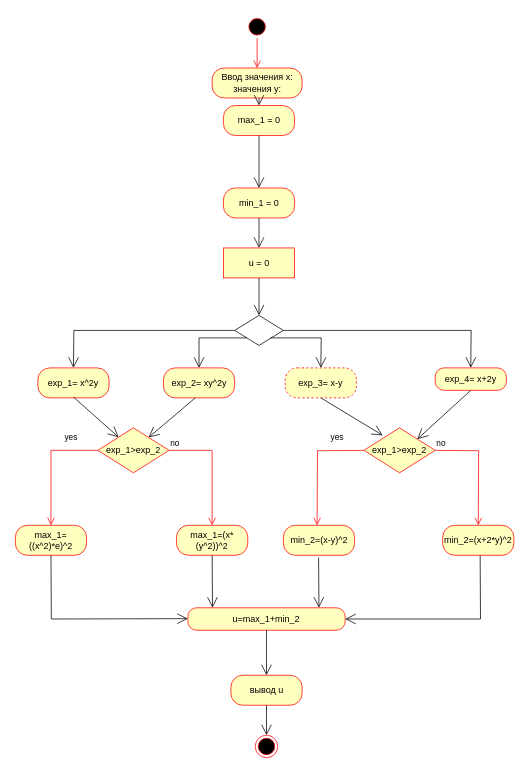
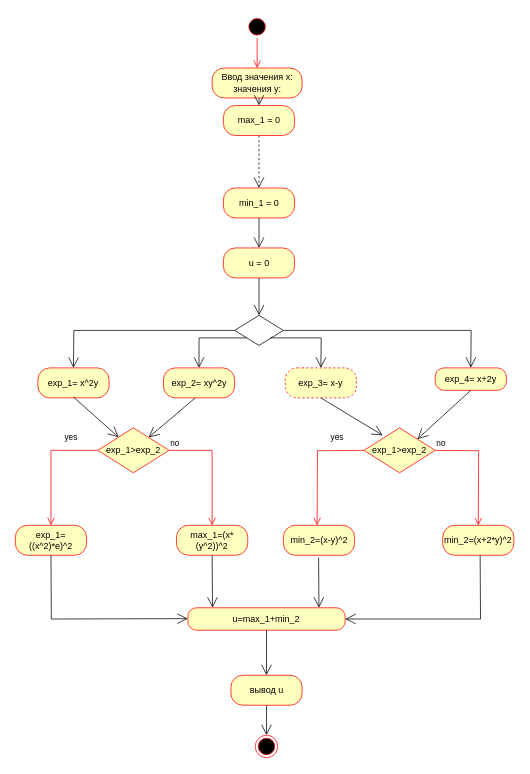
edge "max_1 = 0" -> "min_1 = 0": style solid -> dashed
node "u = 0": shape rectangle -> rounded rectangle
node "max_1=((x^2)*e)^2": label "max_1=((x^2)*e)^2" -> "exp_1=((x^2)*e)^2"
